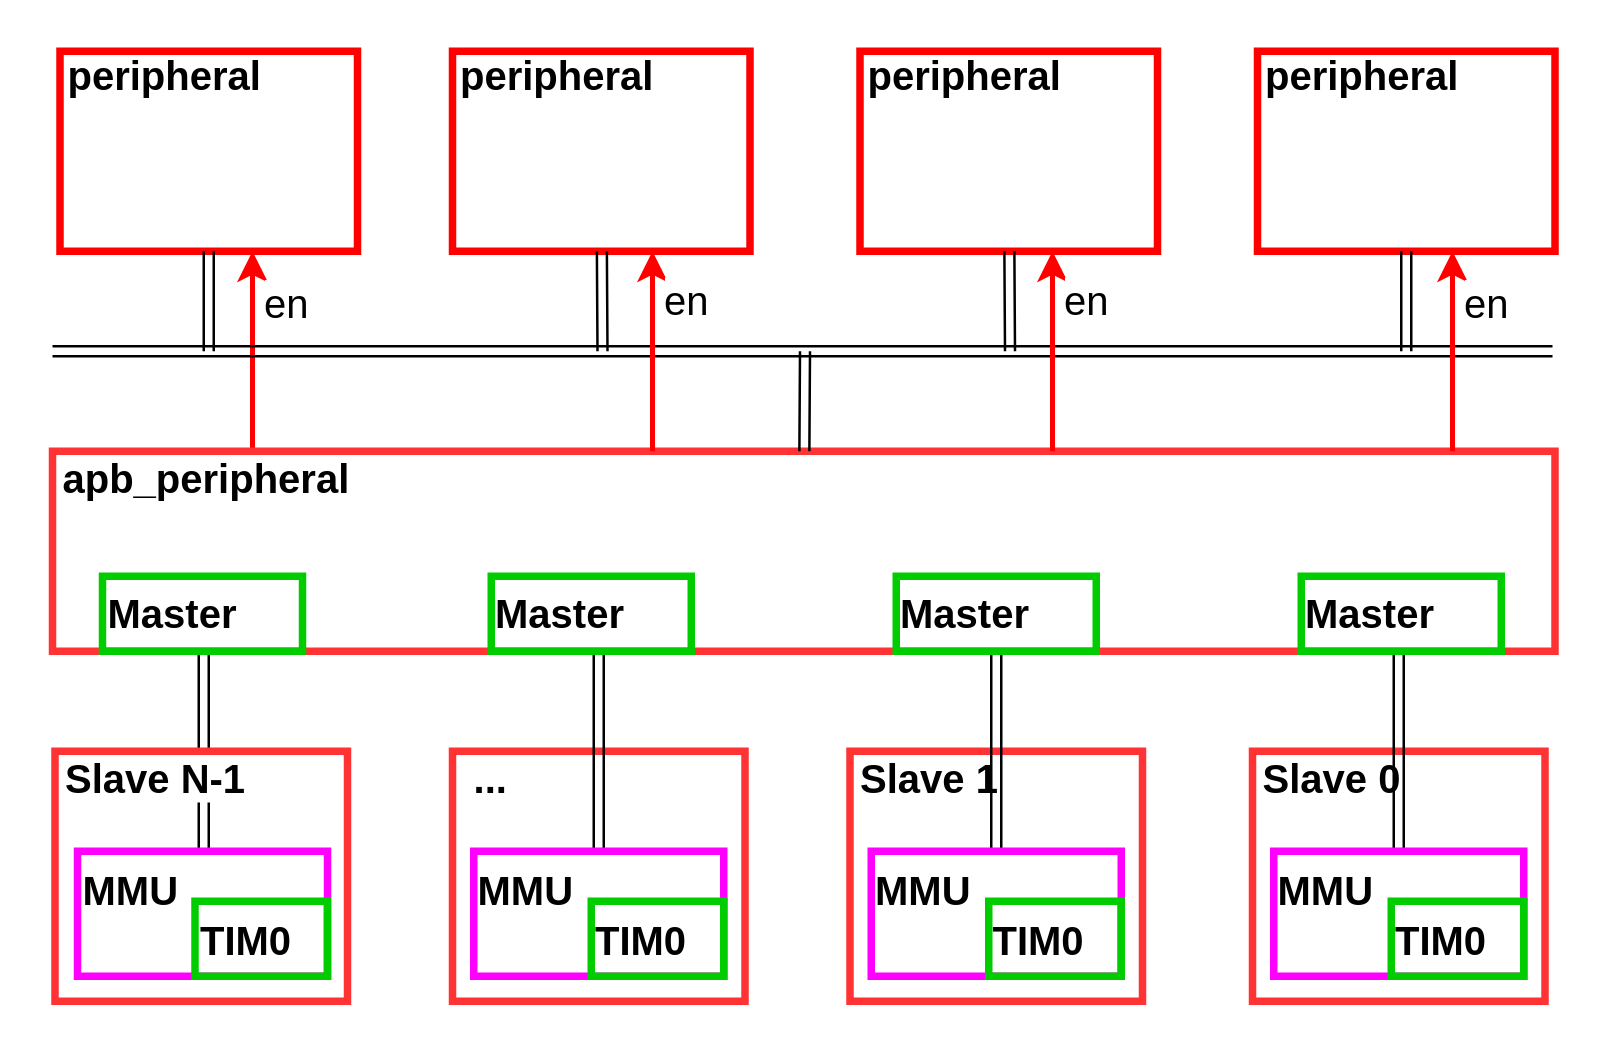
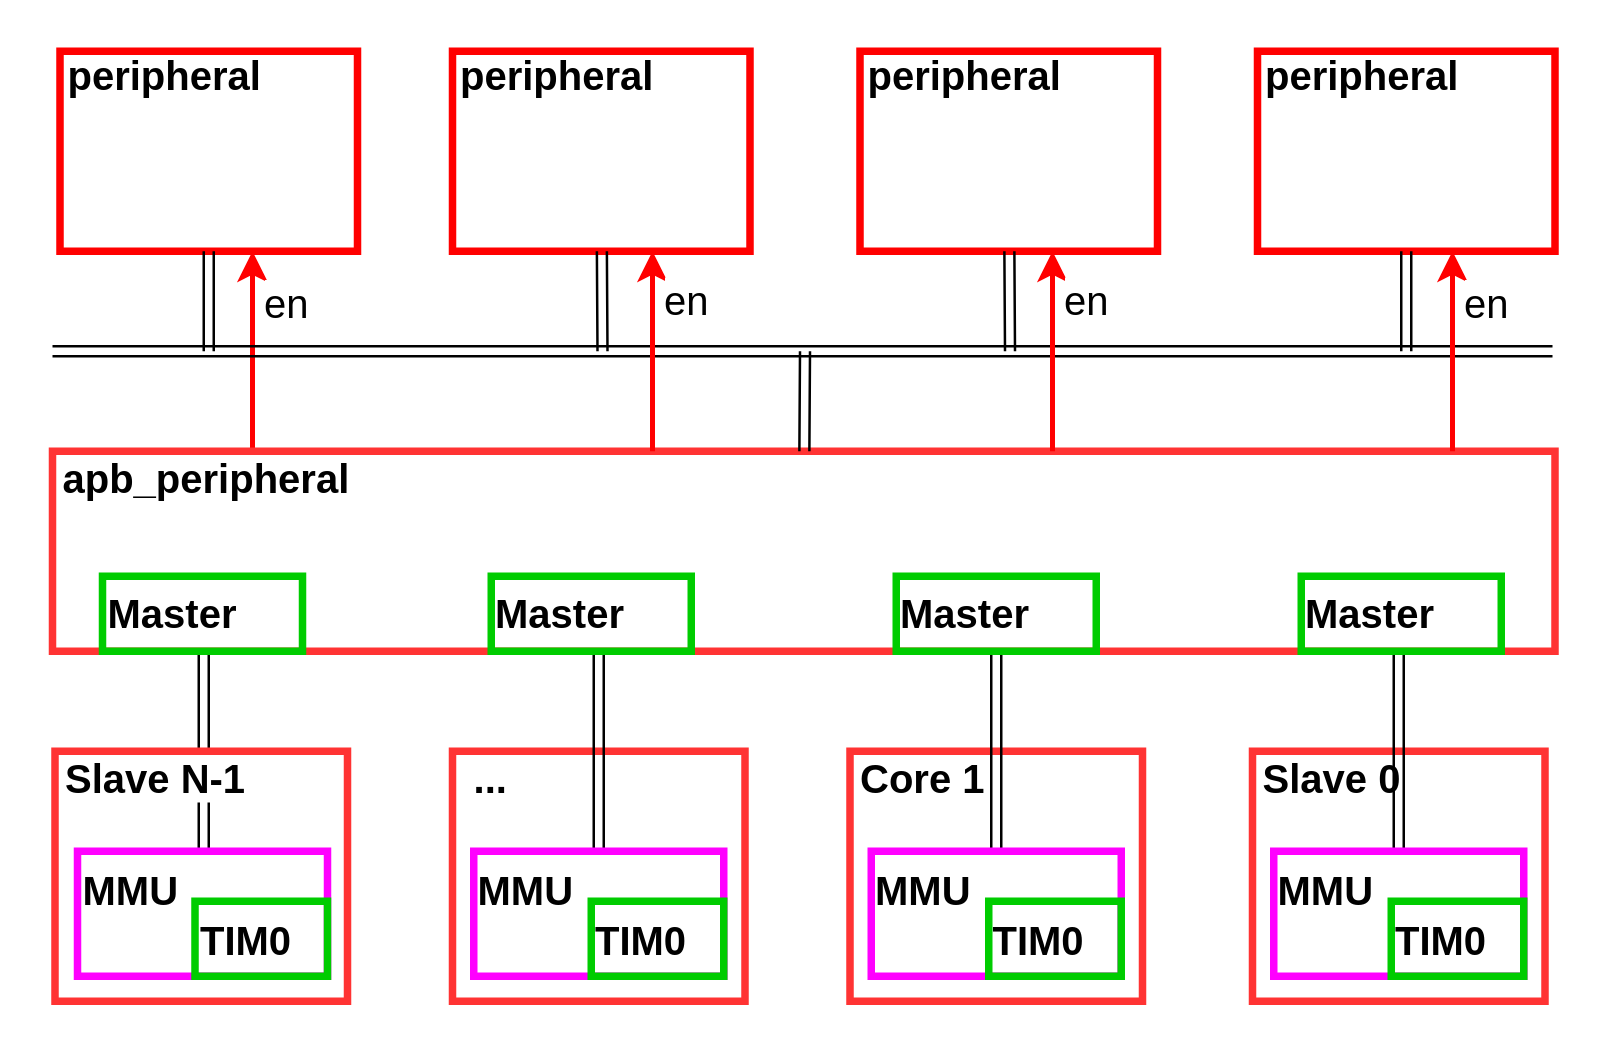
node "Slave 1": label "Slave 1" -> "Core 1"
